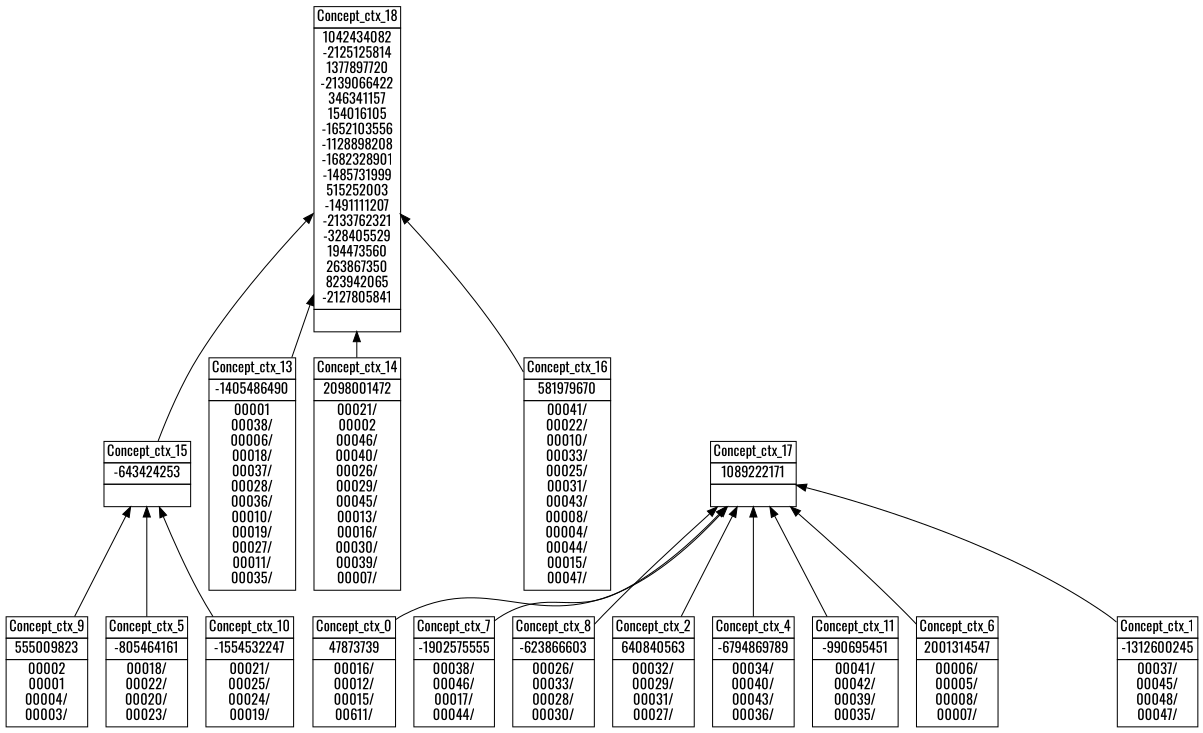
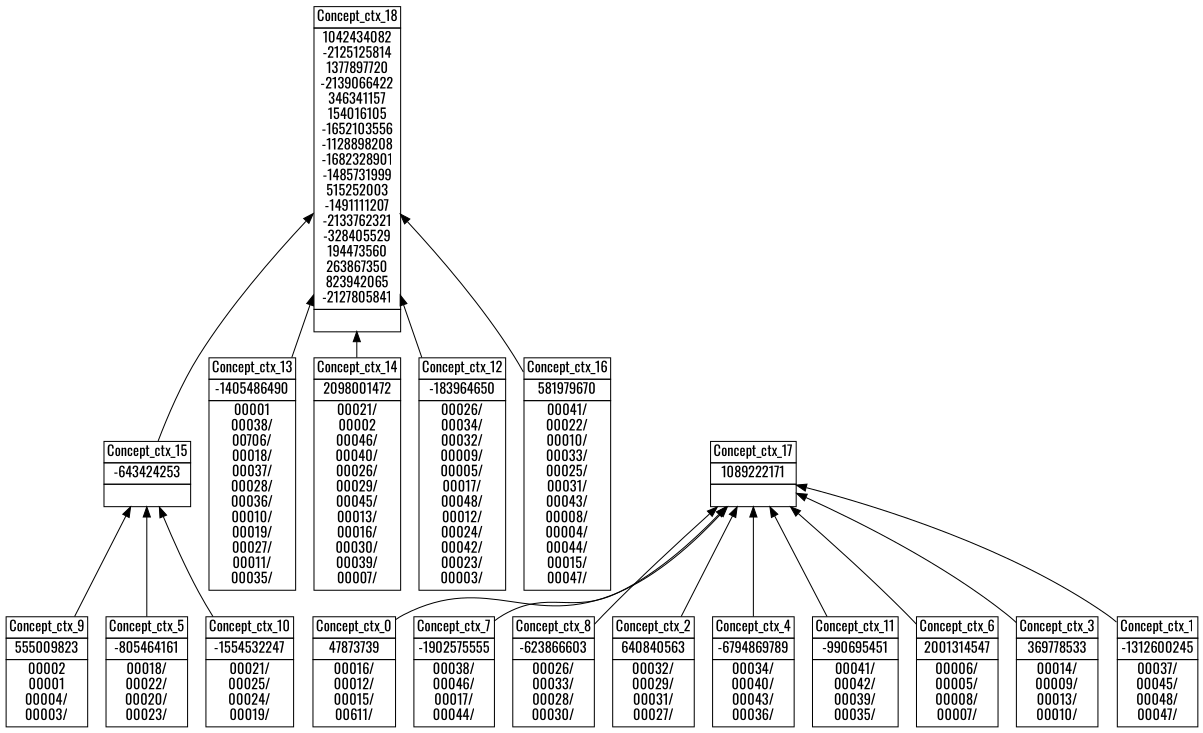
node "Concept_ctx_13": text "00006/" -> "00706/"
node "Concept_ctx_12": added
node "Concept_ctx_3": added
